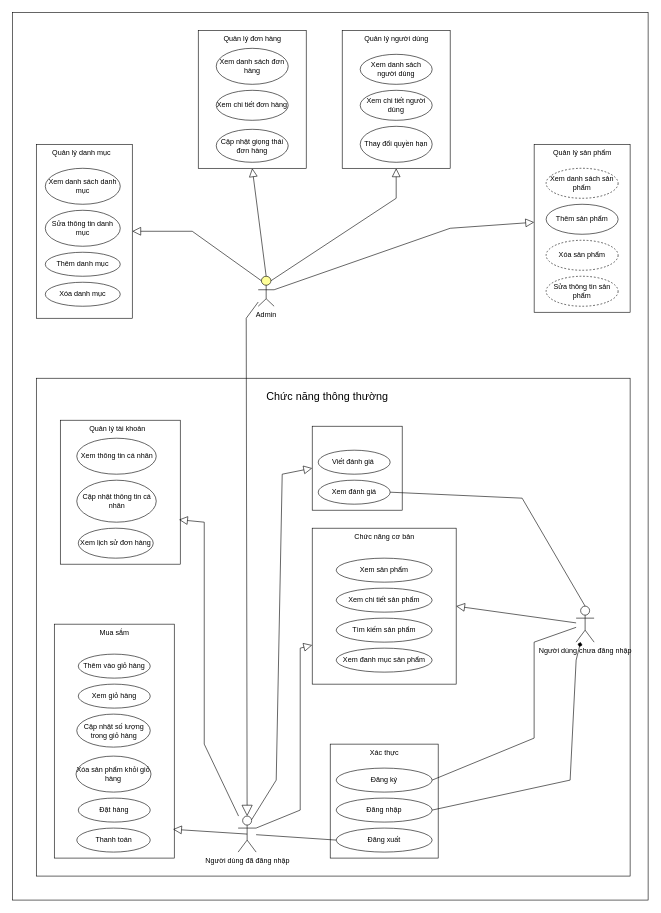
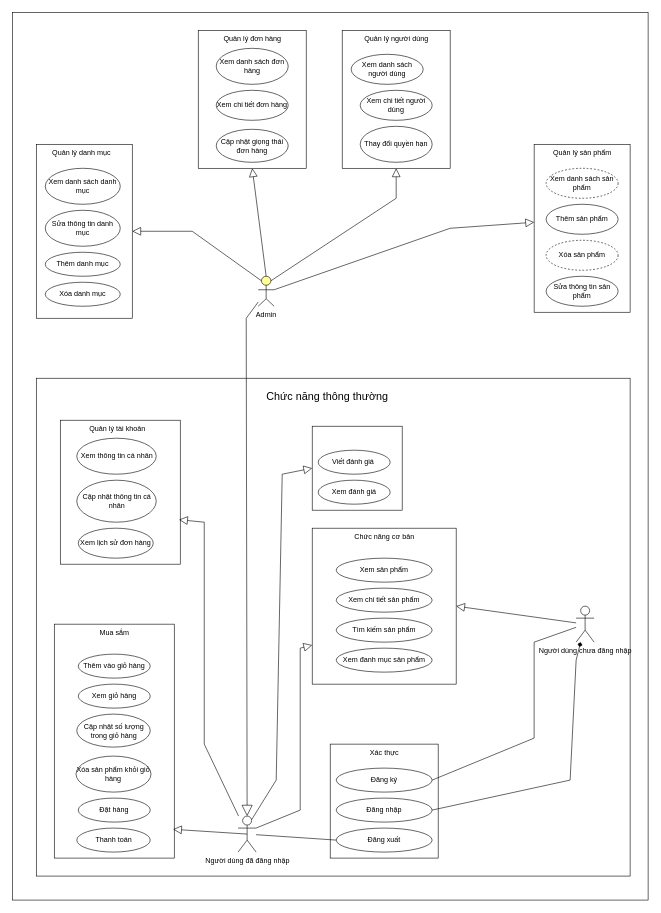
node "Xem danh sách người dùng": moved (396, 69) -> (387, 69)
node "Sửa thông tin sản phẩm": style dashed -> solid
edge "Xem đánh giá" -- "Người dùng chưa đăng nhập": removed
